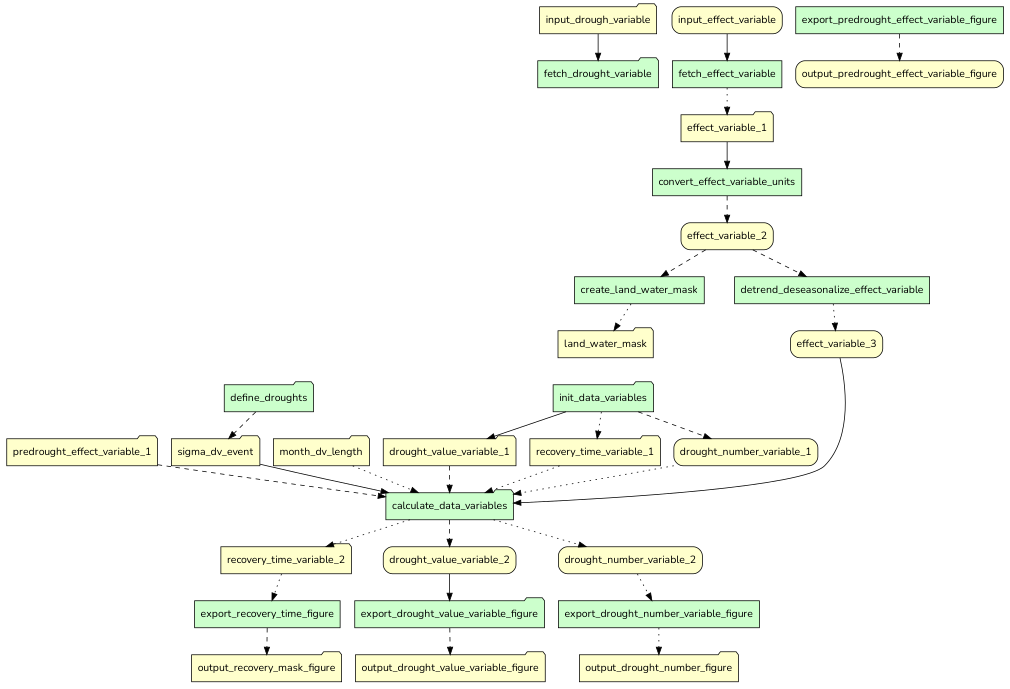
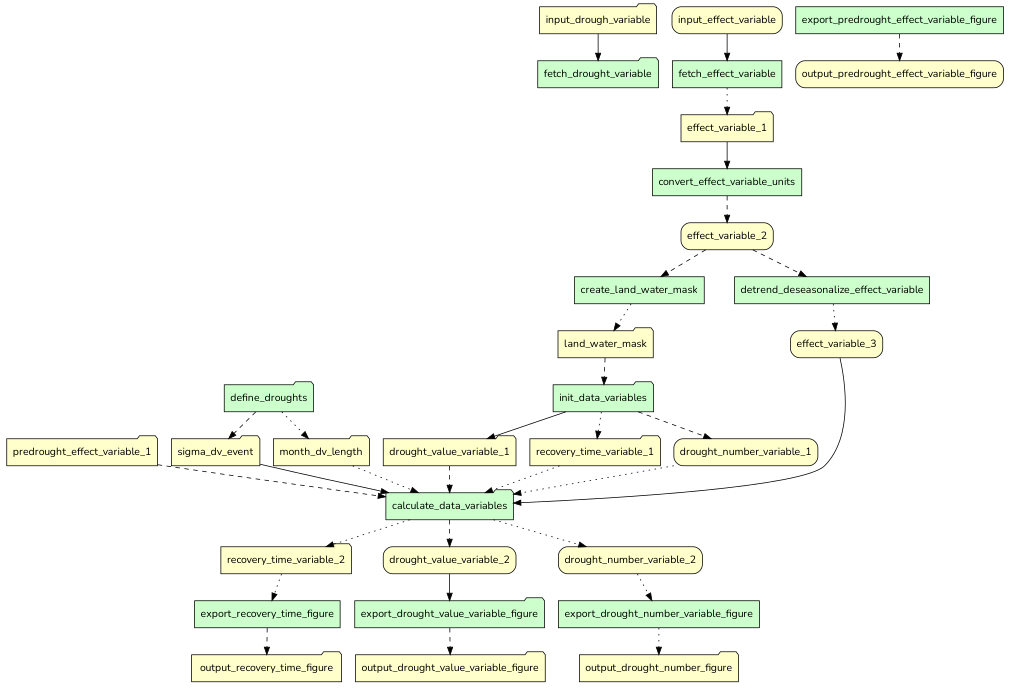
edge "land_water_mask" -> "init_data_variables": added
edge "define_droughts" -> "month_dv_length": added
node "output_recovery_mask_figure": label "output_recovery_mask_figure" -> "output_recovery_time_figure"
